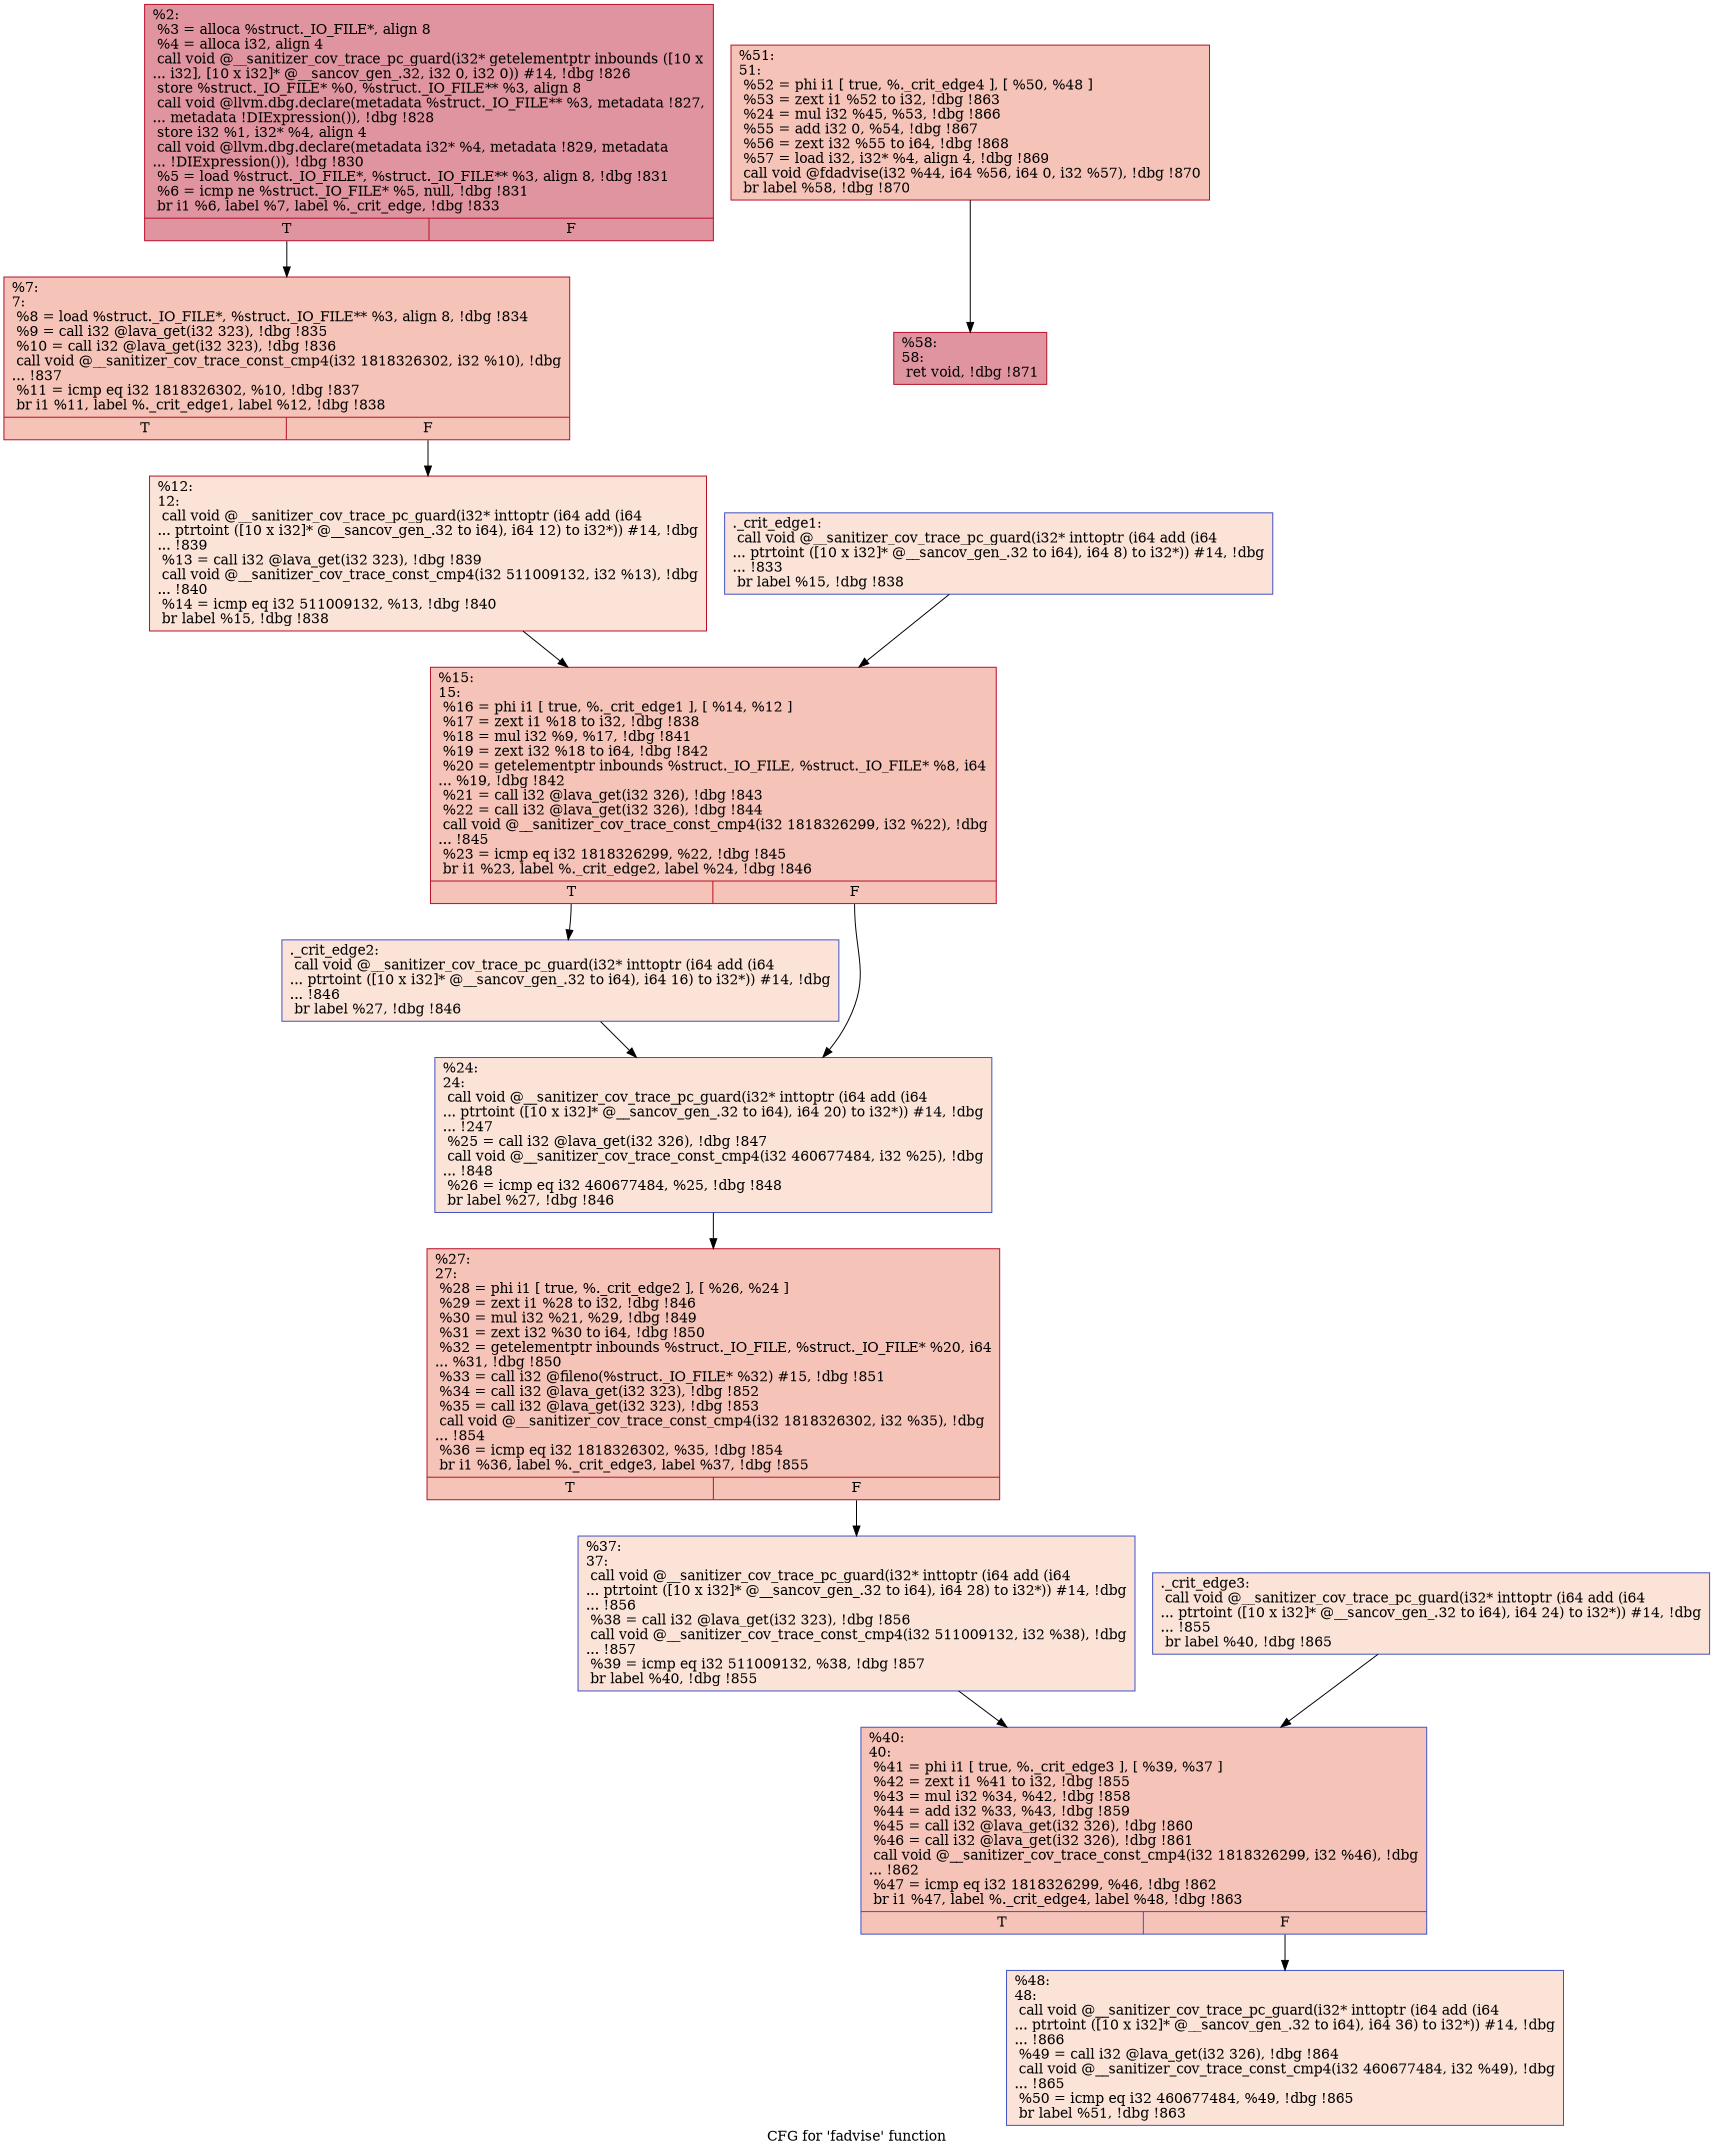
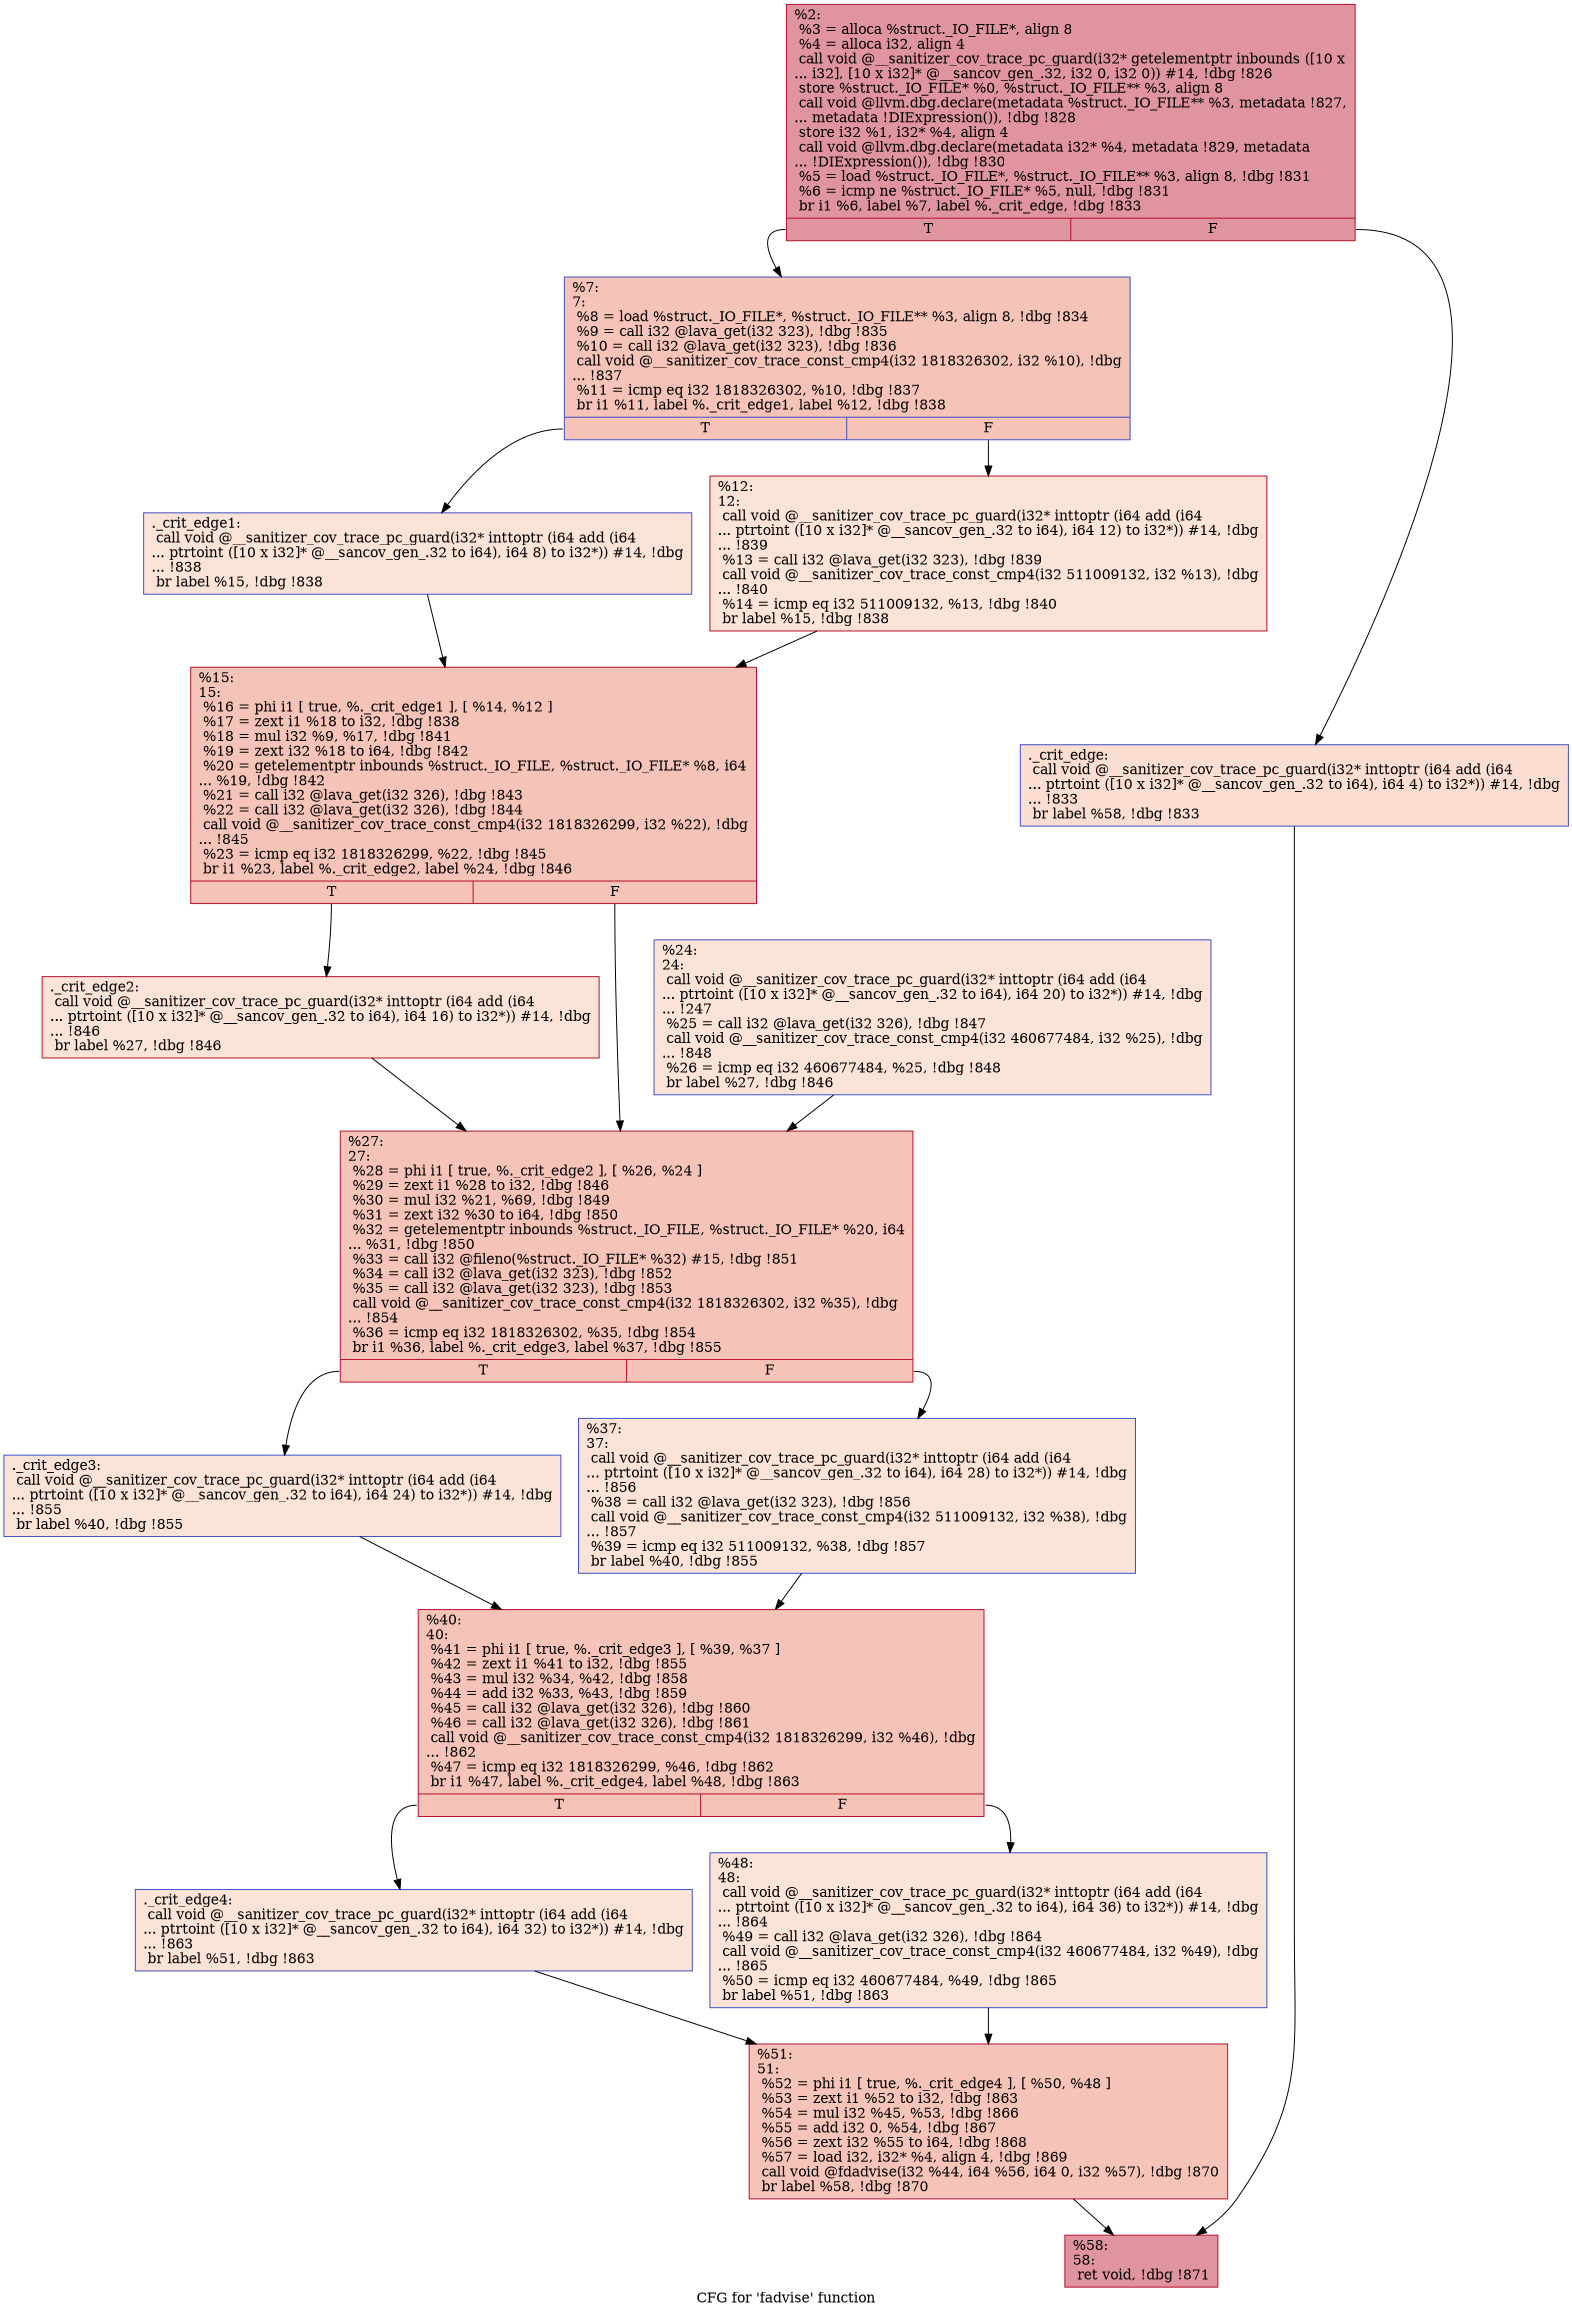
node "%51:": text "%24 = mul i32 %45, %53, !dbg !866" -> "%54 = mul i32 %45, %53, !dbg !866"
node "%7:": color #b70d28ff -> #3d50c3ff
edge "%7:" -> "._crit_edge1:": added
node "._crit_edge1:": text "... !833" -> "... !838"
node "._crit_edge:": added
node "._crit_edge2:": color #3d50c3ff -> #b70d28ff
edge "%15:" -> "%24:": now "%15:" -> "%27:"
edge "._crit_edge2:" -> "%24:": now "._crit_edge2:" -> "%27:"
node "%27:": text "%30 = mul i32 %21, %29, !dbg !849" -> "%30 = mul i32 %21, %69, !dbg !849"
edge "%27:" -> "._crit_edge3:": added
node "._crit_edge3:": text "br label %40, !dbg !865" -> "br label %40, !dbg !855"
node "%40:": color #3d50c3ff -> #b70d28ff
node "._crit_edge4:": added
edge "%48:" -> "%51:": added
node "%48:": text "... !866" -> "... !864"
